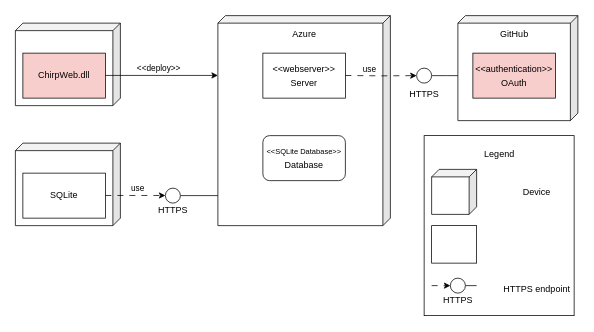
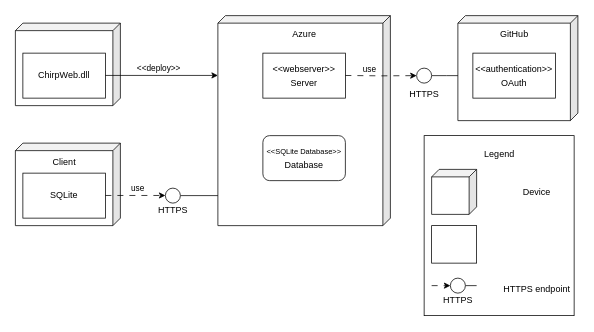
node "ChirpWeb.dll": fillcolor #f8cecc -> #ffffff
node "<<authentication>> OAuth": fillcolor #f8cecc -> #ffffff
node "Client": added
